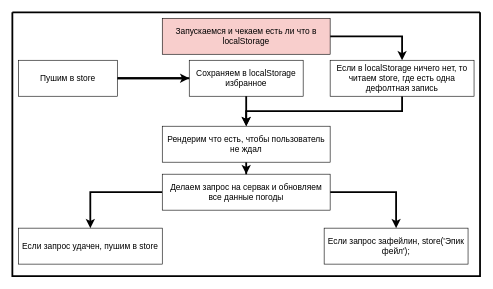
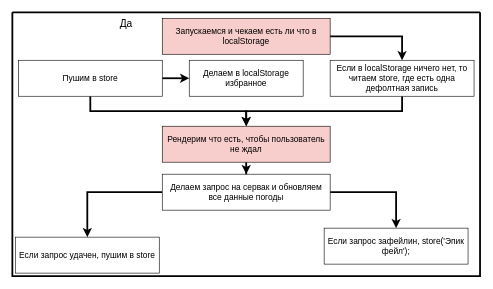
node "Да": added
node "Пушим в store": size 99x36 -> 144x36
node "Сохраняем в localStorage избранное": label "Сохраняем в localStorage избранное" -> "Делаем в localStorage избранное"
node "Рендерим что есть, чтобы пользователь не ждал": fillcolor #ffffff -> #f8cecc
node "Если запрос удачен, пушим в store": moved (90, 246) -> (87, 255)
